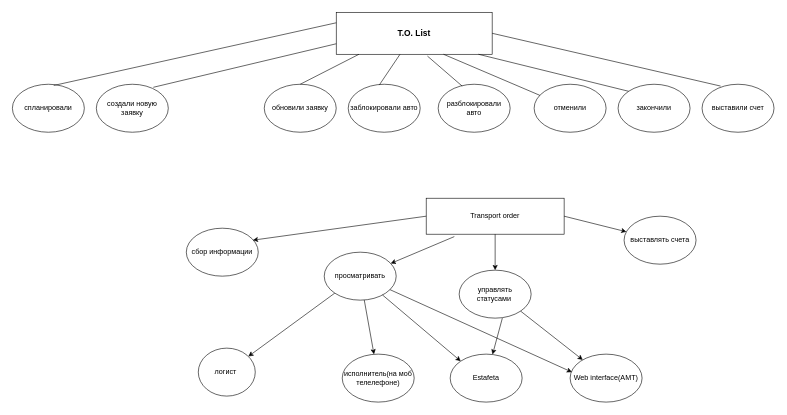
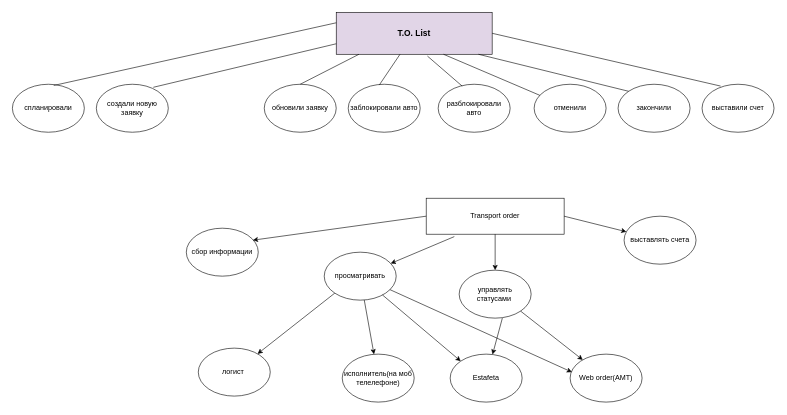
node "T.O. List": fillcolor #ffffff -> #e1d5e7
node "логист": size 57x48 -> 72x48
node "Web interface(AMT)": label "Web interface(AMT)" -> "Web order(AMT)"
